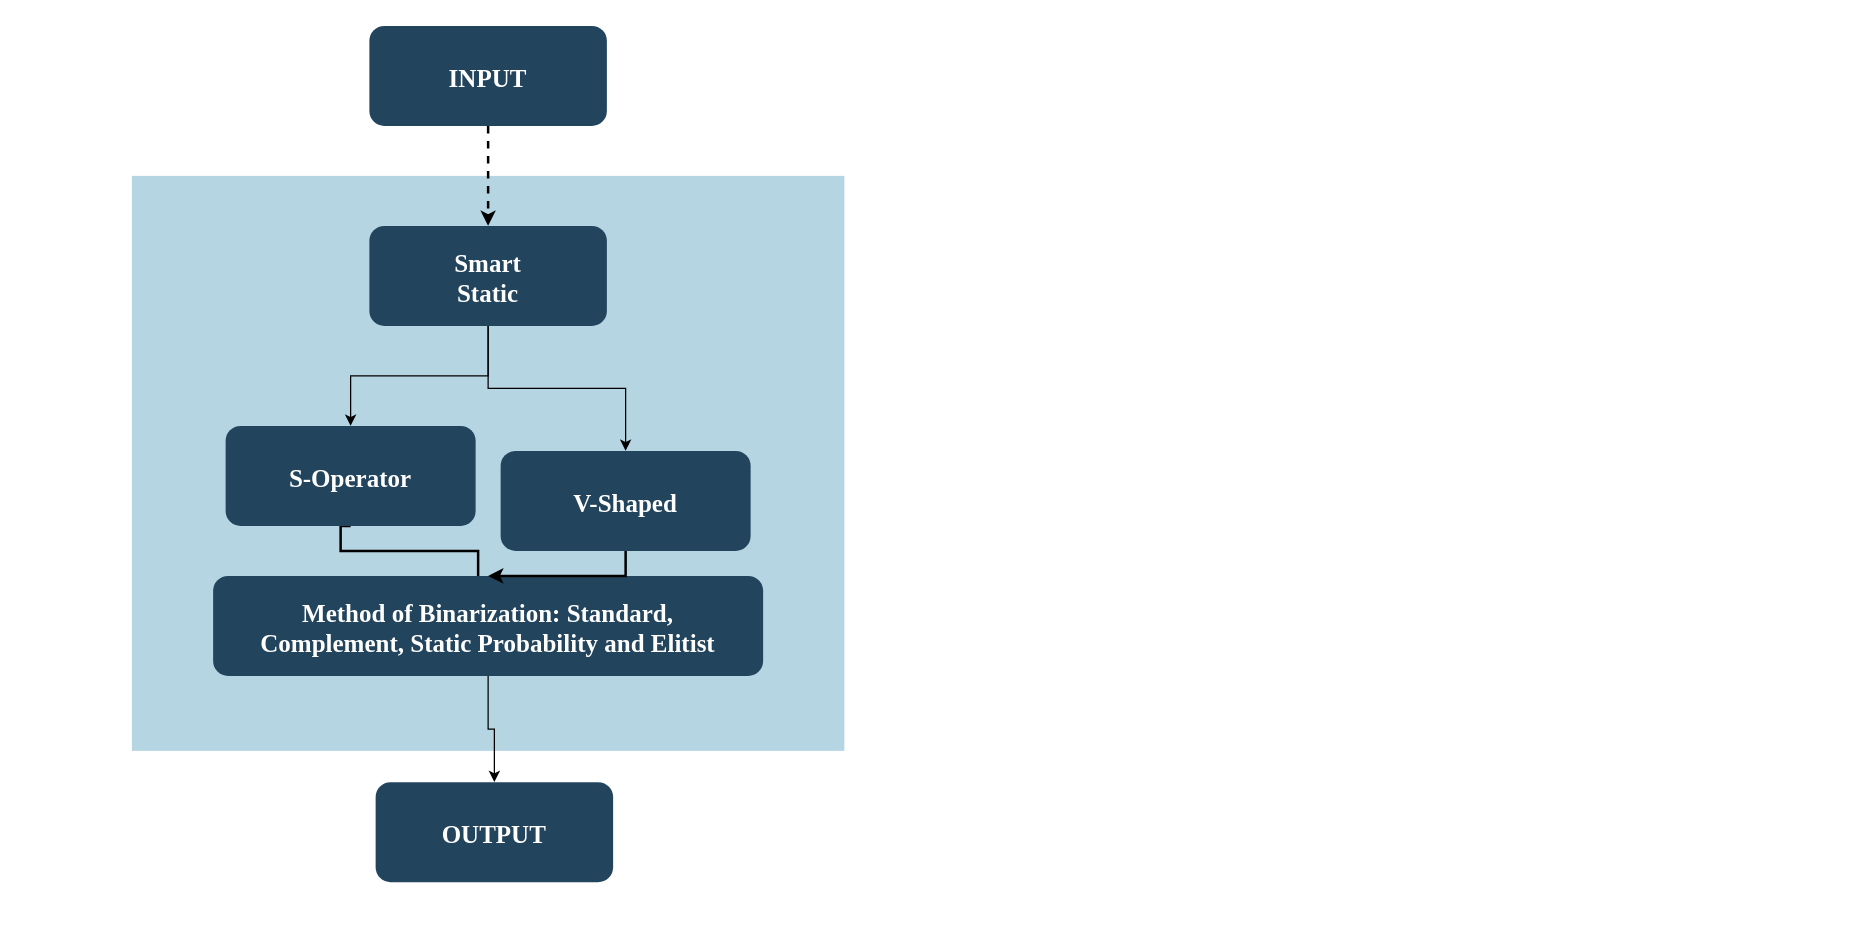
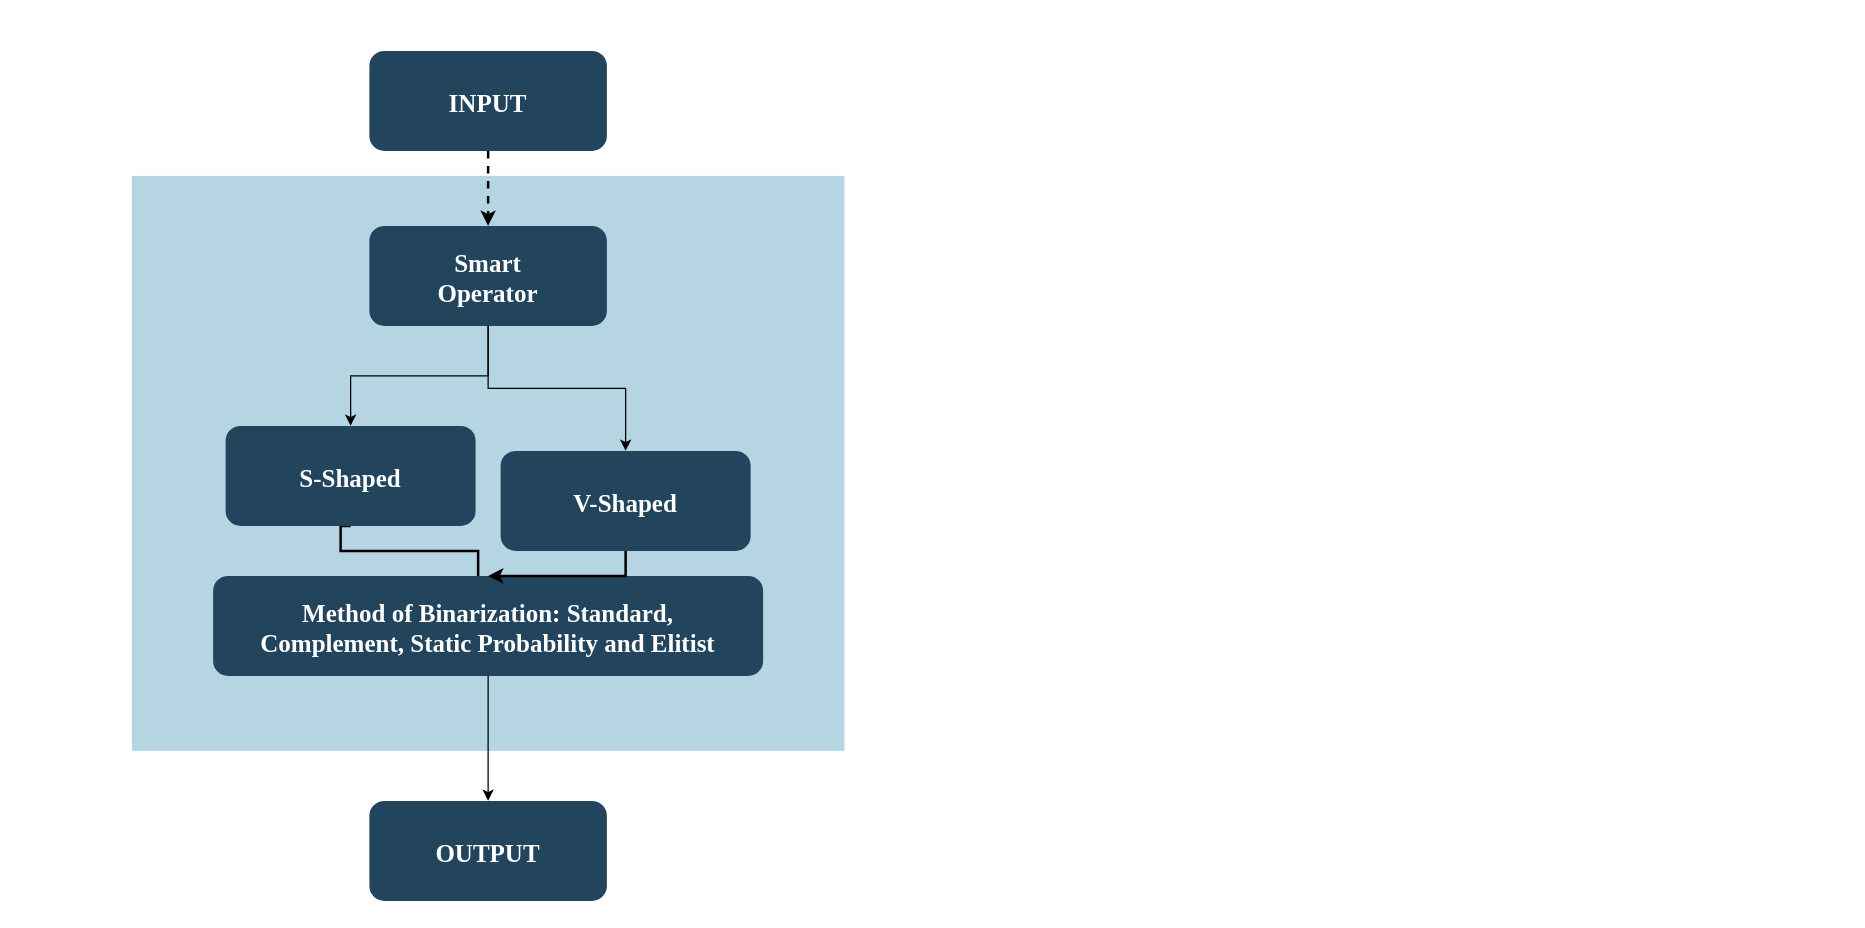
node "INPUT": moved (488, 76) -> (488, 101)
node "Smart Static": label "Smart Static" -> "Smart Operator"
node "S-Operator": label "S-Operator" -> "S-Shaped"
node "OUTPUT": moved (494, 832) -> (488, 851)
